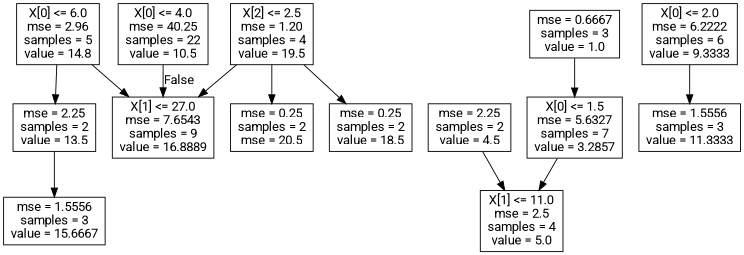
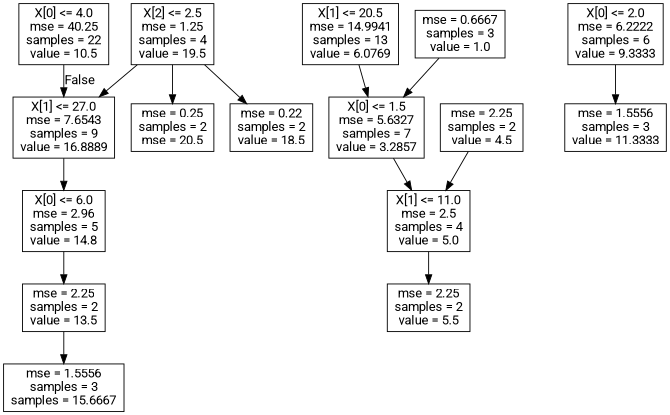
node "X[2] <= 2.5 mse = 1.20 samples = 4 value = 19.5": label "X[2] <= 2.5 mse = 1.20 samples = 4 value = 19.5" -> "X[2] <= 2.5 mse = 1.25 samples = 4 value = 19.5"
node "X[1] <= 20.5 mse = 14.9941 samples = 13 value = 6.0769": added
edge "X[0] <= 6.0 mse = 2.96 samples = 5 value = 14.8" -> "X[1] <= 27.0 mse = 7.6543 samples = 9 value = 16.8889": reversed
node "mse = 0.25 samples = 2 value = 18.5": label "mse = 0.25 samples = 2 value = 18.5" -> "mse = 0.22 samples = 2 value = 18.5"
node "mse = 1.5556 samples = 3 value = 15.6667": label "mse = 1.5556 samples = 3 value = 15.6667" -> "mse = 1.5556 samples = 3 samples = 15.6667"
node "mse = 2.25 samples = 2 value = 5.5": added
